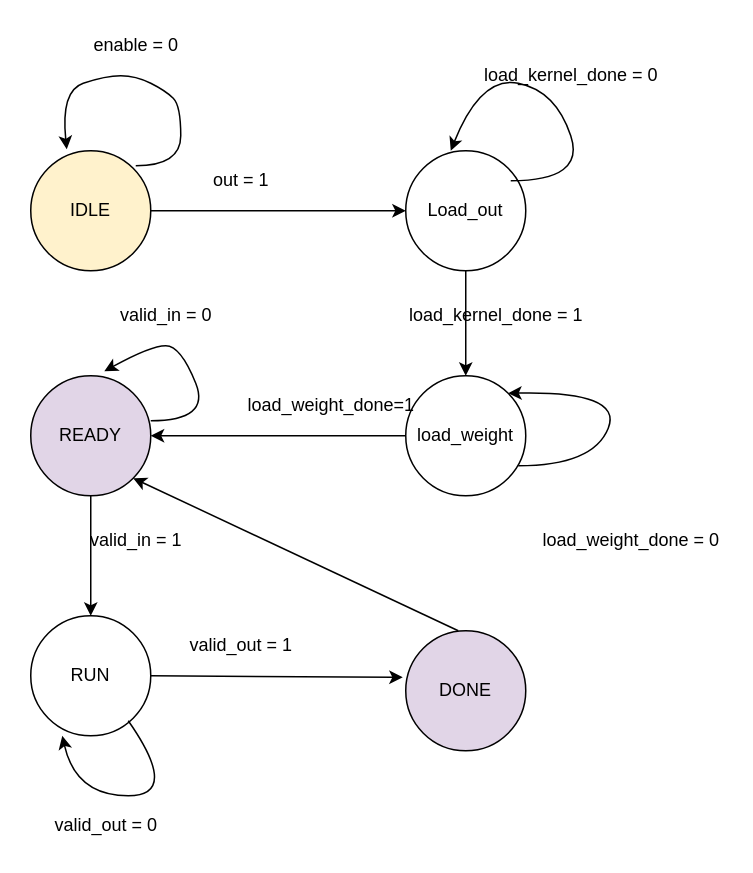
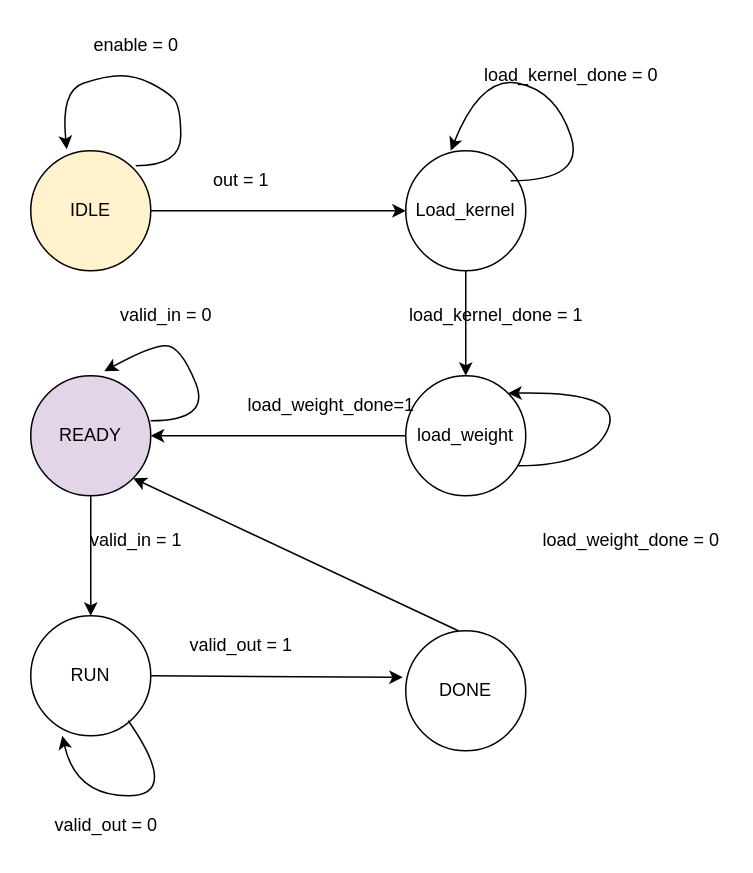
node "Load_out": label "Load_out" -> "Load_kernel"
node "DONE": fillcolor #e1d5e7 -> #ffffff
